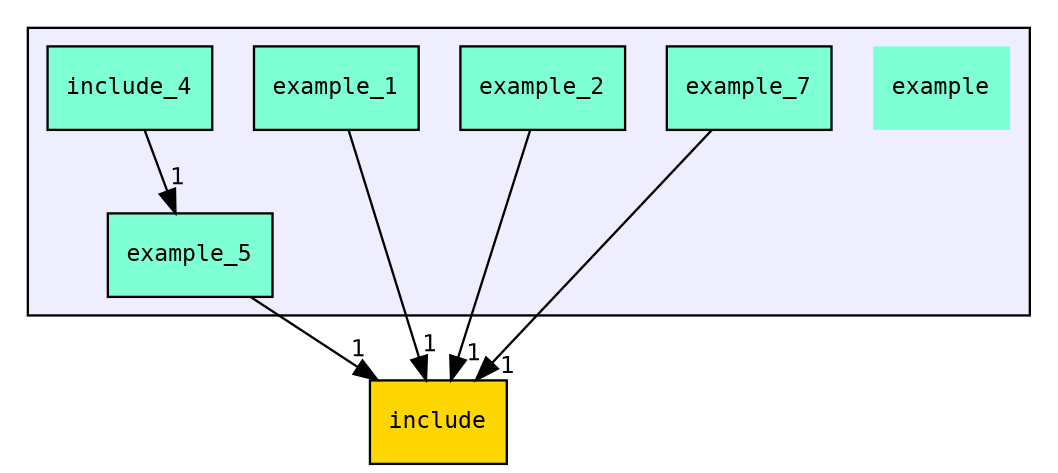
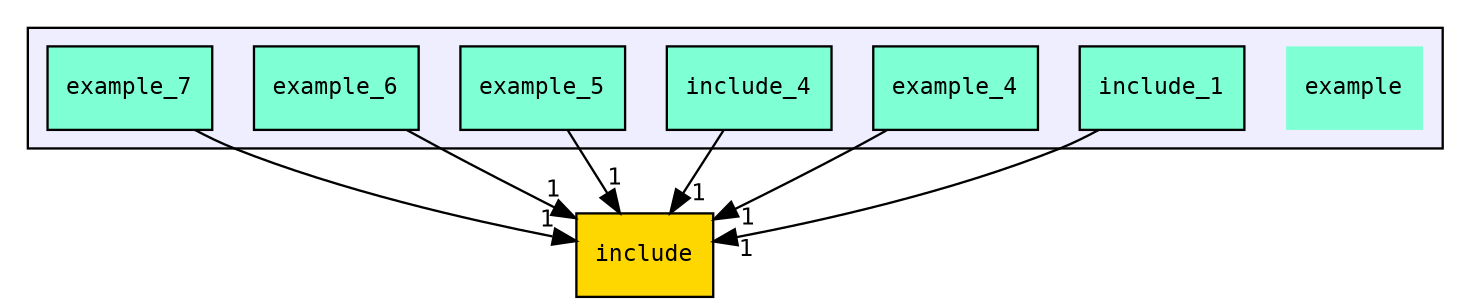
node "example_6": added
node "example_1": label "example_1" -> "include_1"
node "example_2": label "example_2" -> "example_4"
edge "include_4" -> "example_5": now "include_4" -> "include"
